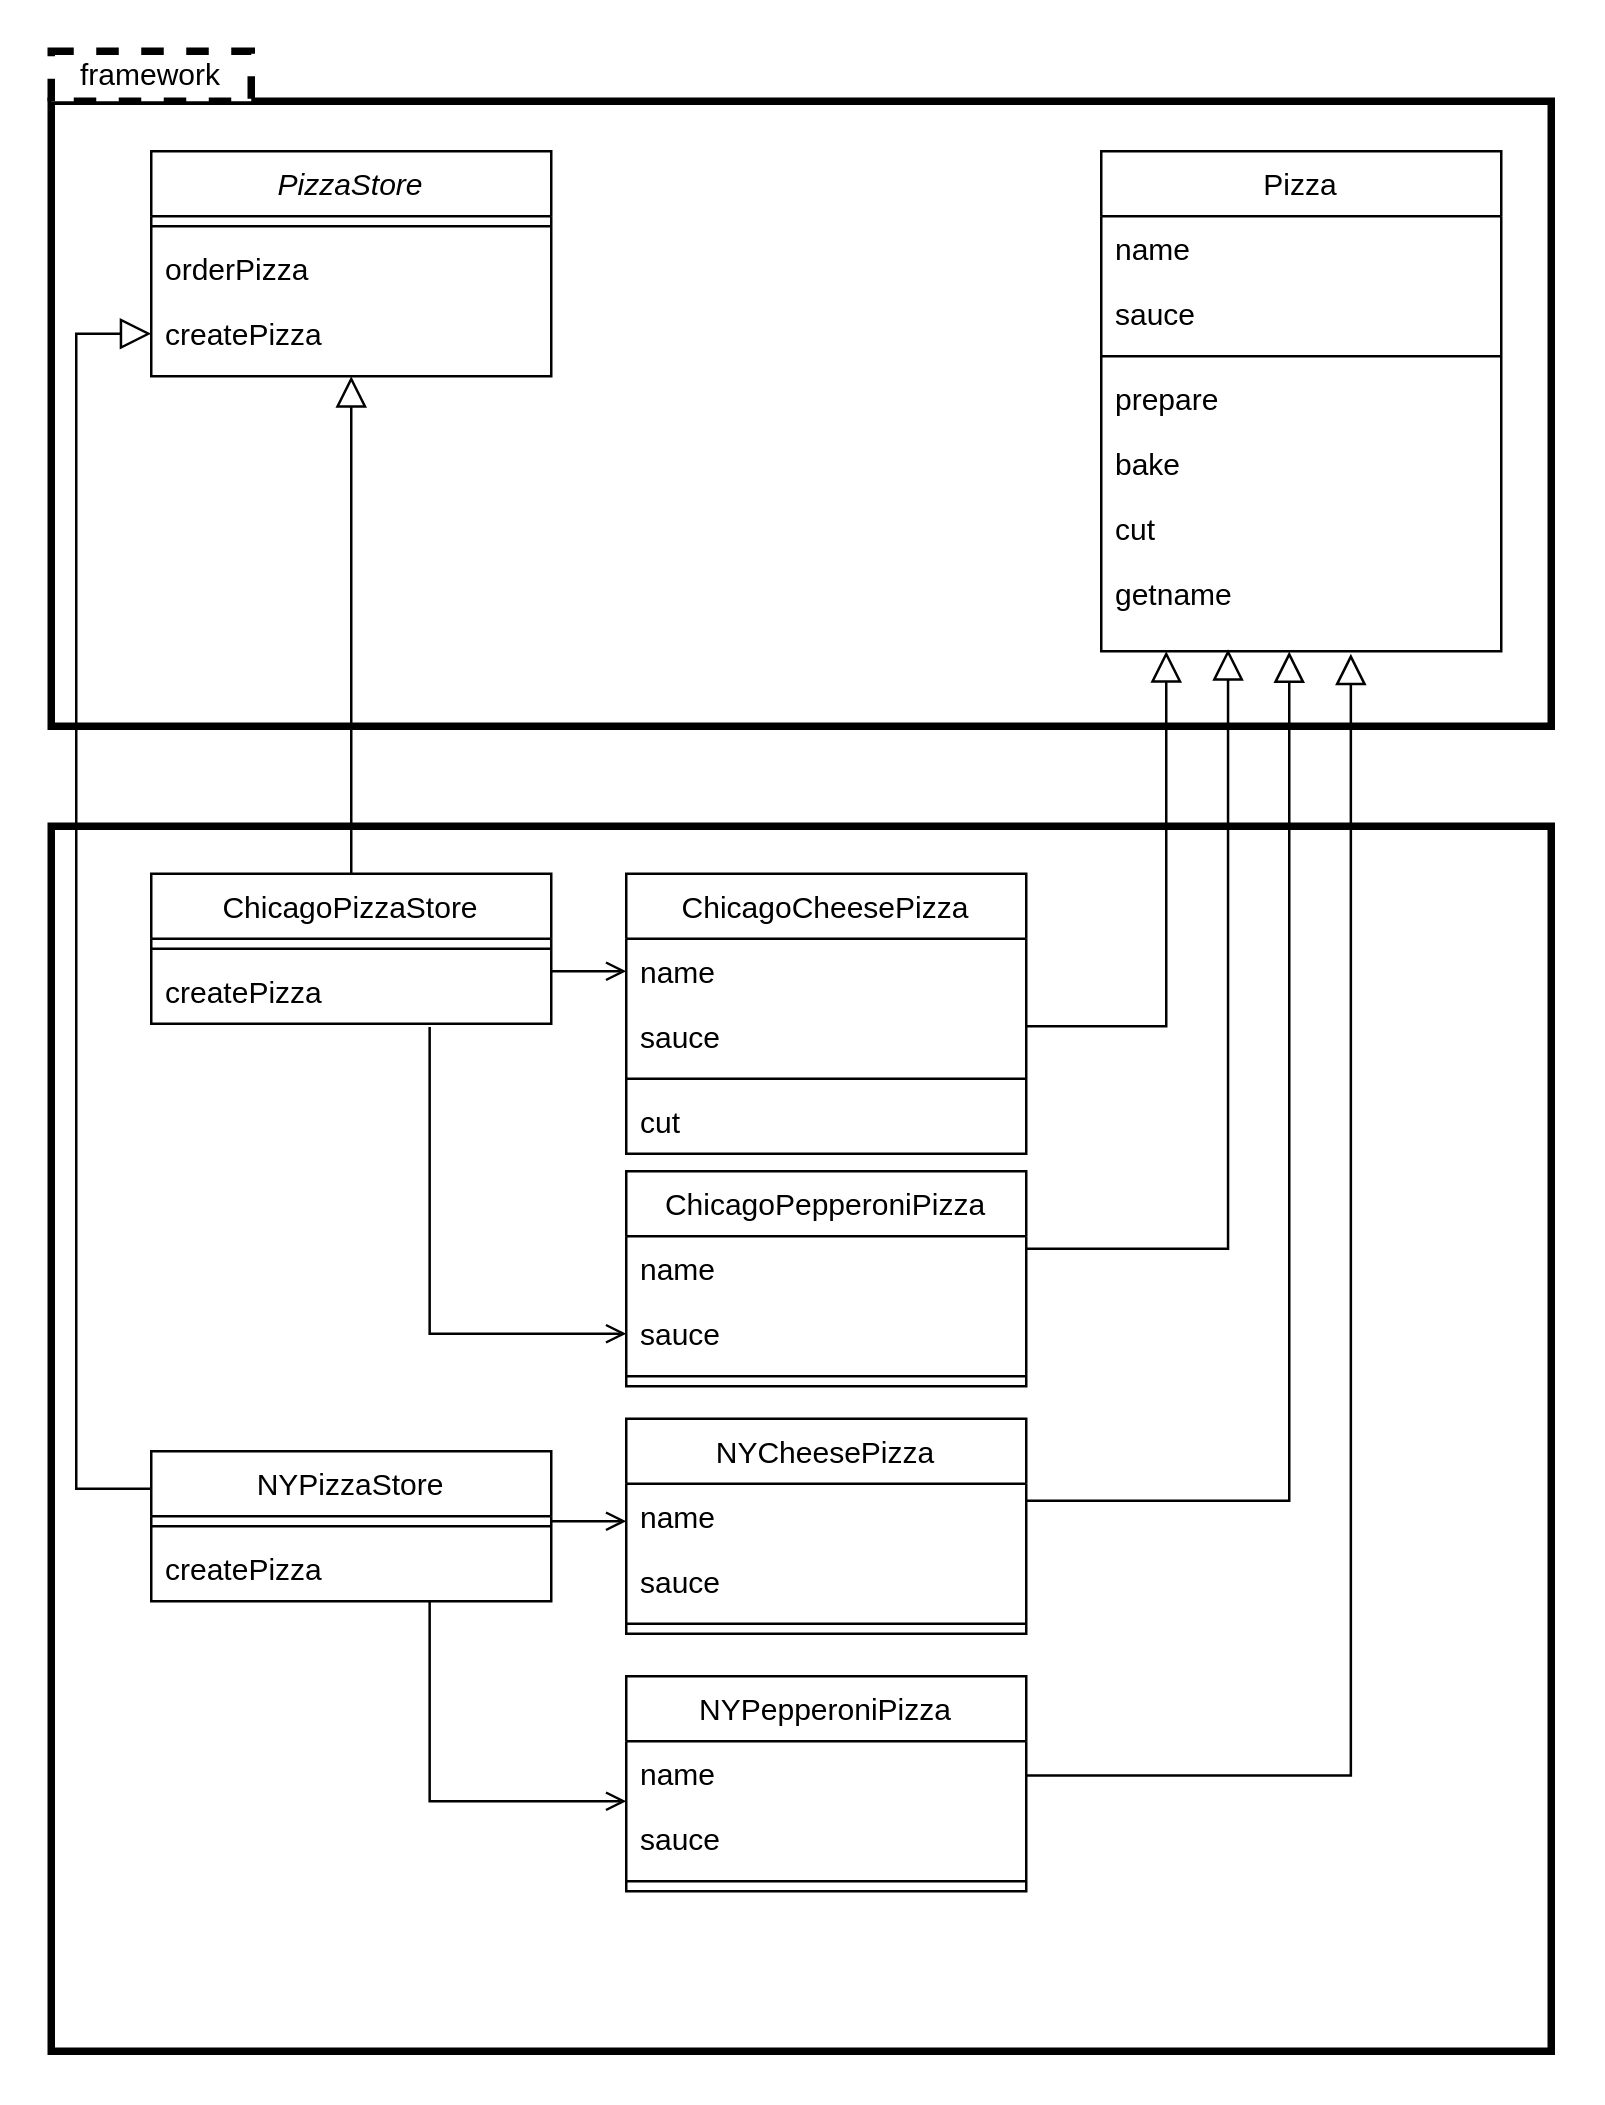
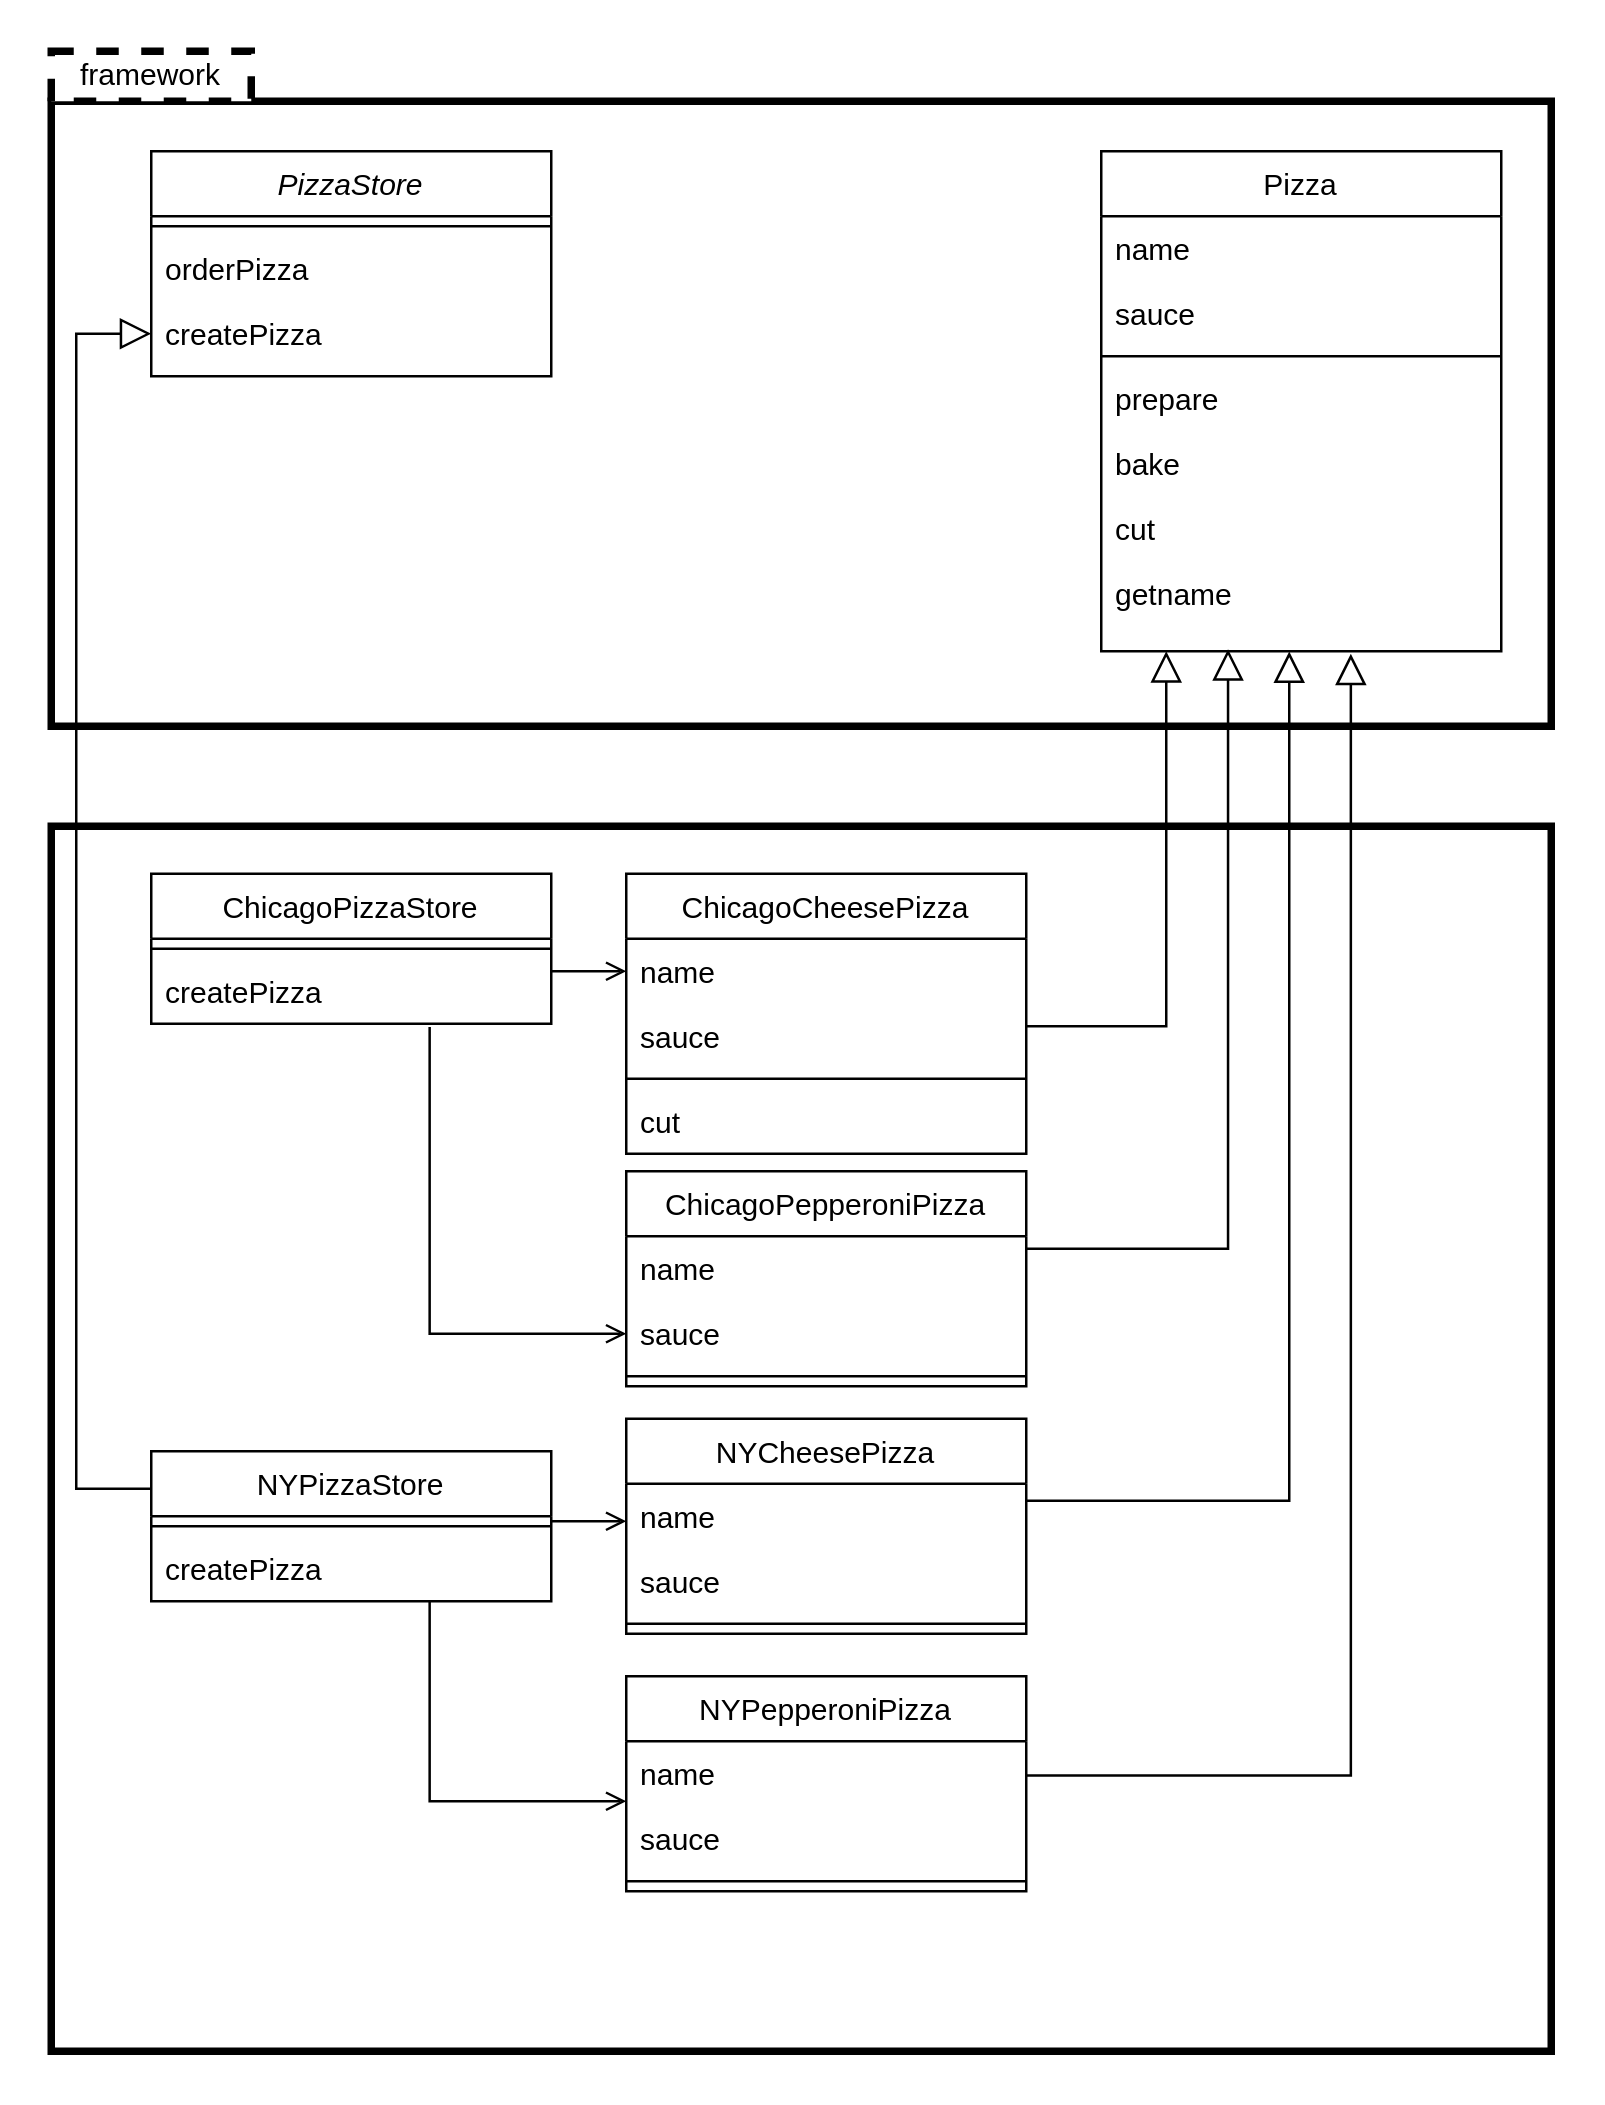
edge "ChicagoPizzaStore" -> "PizzaStore": removed
